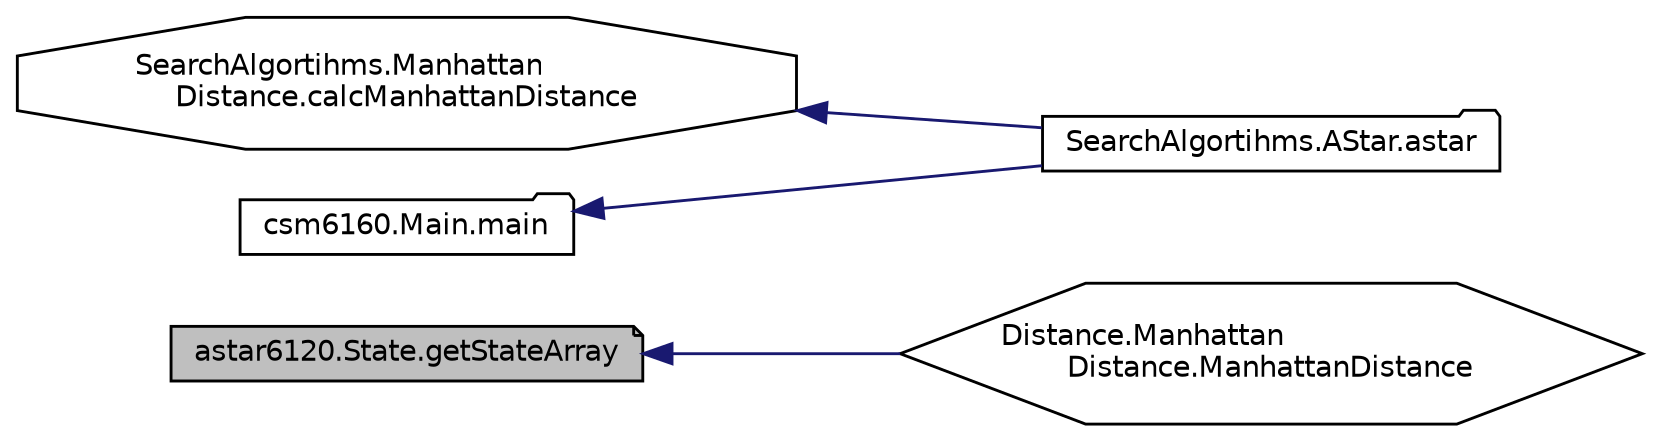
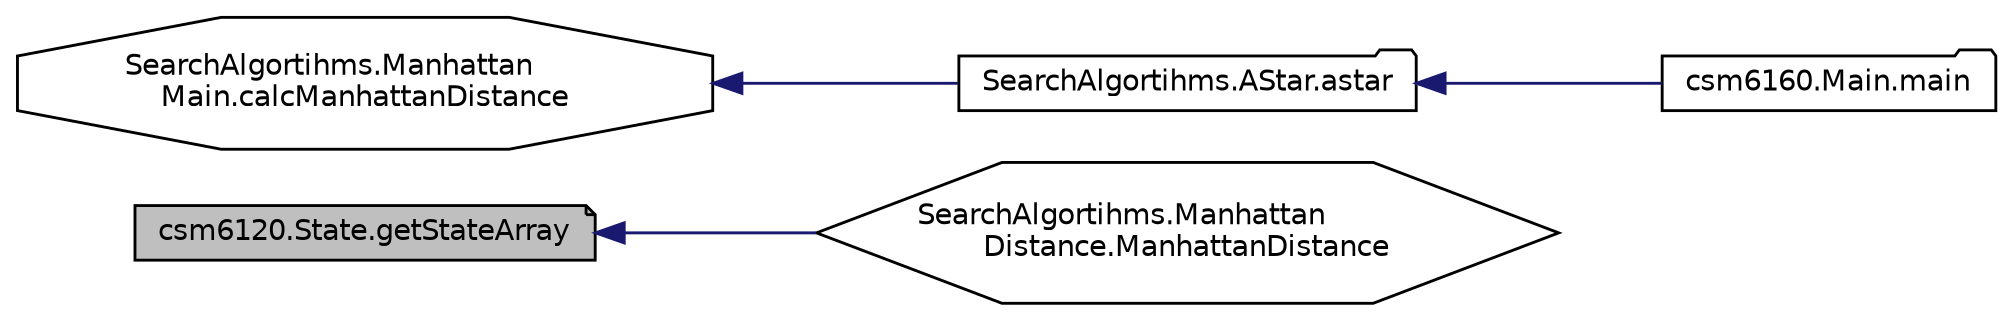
node "SearchAlgortihms.Manhattan Distance.calcManhattanDistance": label "SearchAlgortihms.Manhattan Distance.calcManhattanDistance" -> "SearchAlgortihms.Manhattan Main.calcManhattanDistance"
edge "SearchAlgortihms.AStar.astar" -> "csm6160.Main.main": reversed
node "astar6120.State.getStateArray": label "astar6120.State.getStateArray" -> "csm6120.State.getStateArray"
node "Distance.Manhattan Distance.ManhattanDistance": label "Distance.Manhattan Distance.ManhattanDistance" -> "SearchAlgortihms.Manhattan Distance.ManhattanDistance"
